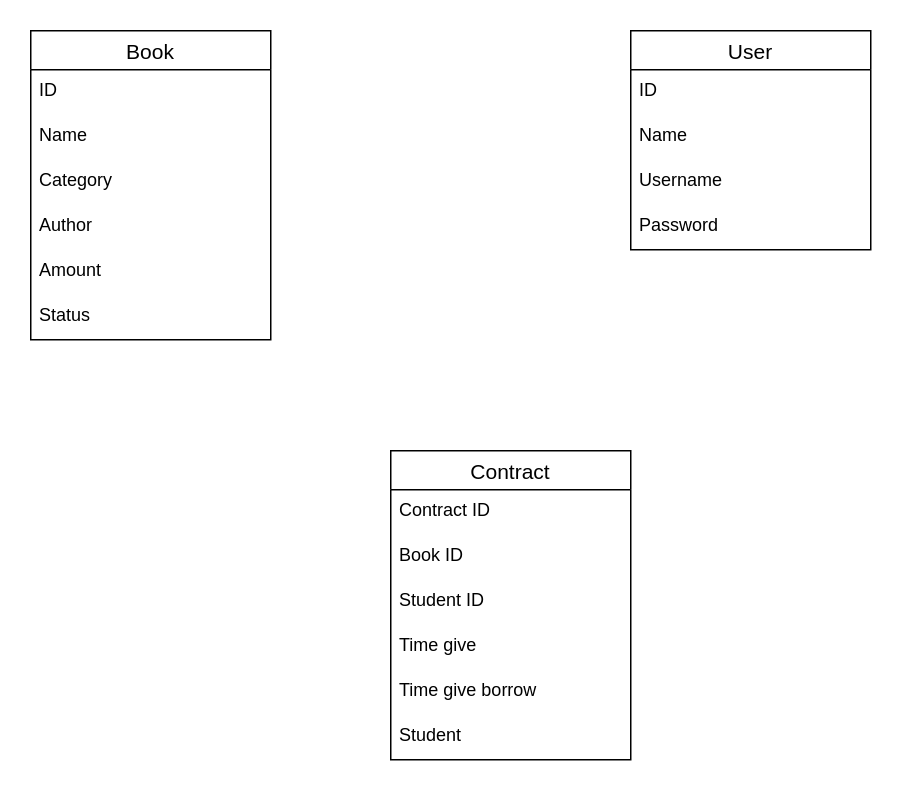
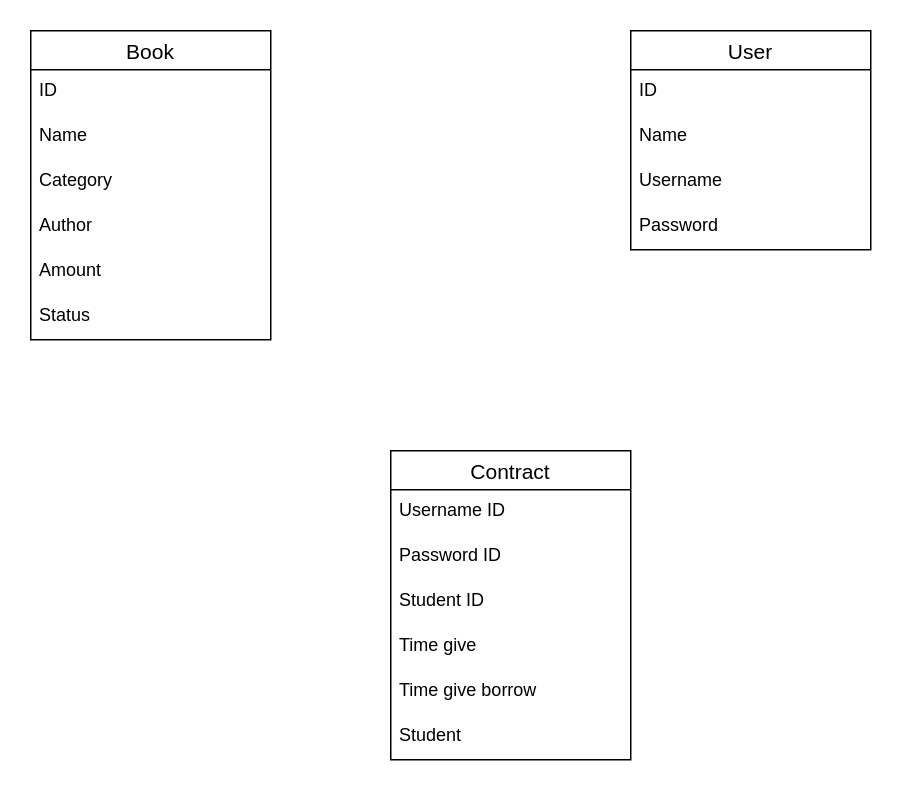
node "Contract ID": label "Contract ID" -> "Username ID"
node "Book ID": label "Book ID" -> "Password ID"
